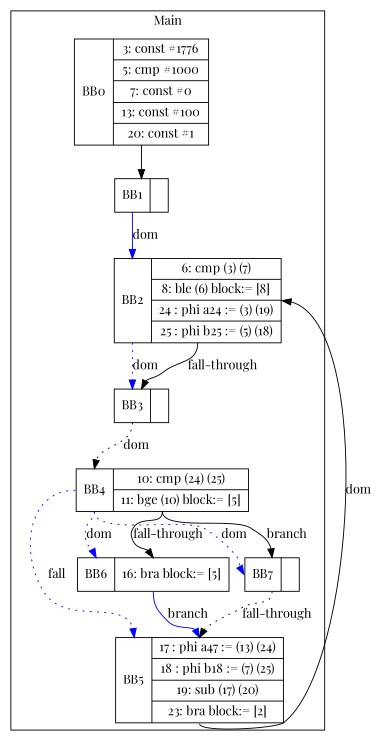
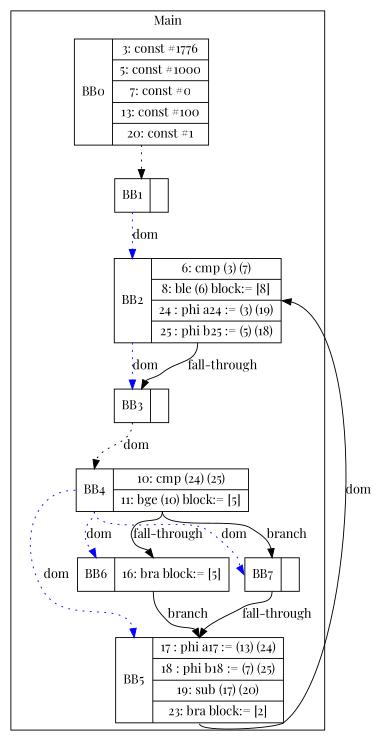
node "BB0": text "5: cmp #1000" -> "5: const #1000"
edge "BB0" -> "BB1": style solid -> dotted
edge "BB1" -> "BB2": style solid -> dotted
edge "BB4" -> "BB5": label "fall" -> "dom"
edge "BB7" -> "BB5": style dotted -> solid
edge "BB6" -> "BB5": color blue -> black
node "BB5": text "17 : phi a47 := (13) (24)" -> "17 : phi a17 := (13) (24)"
